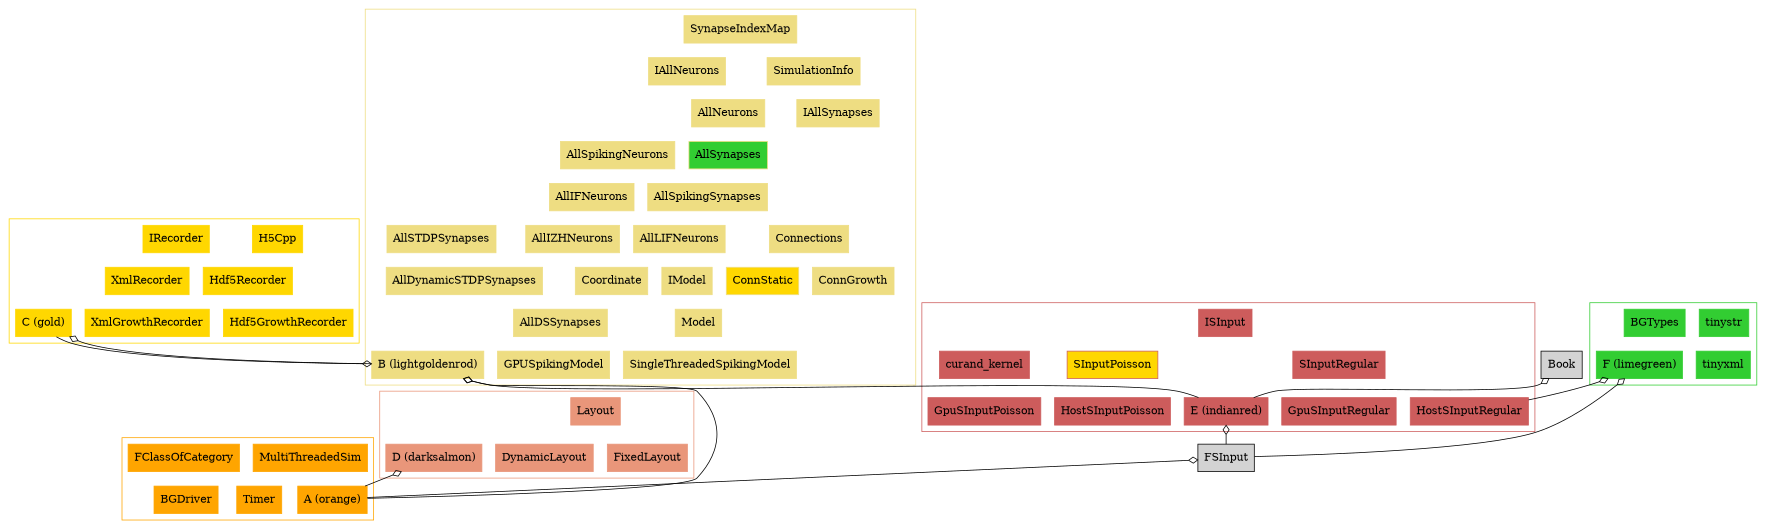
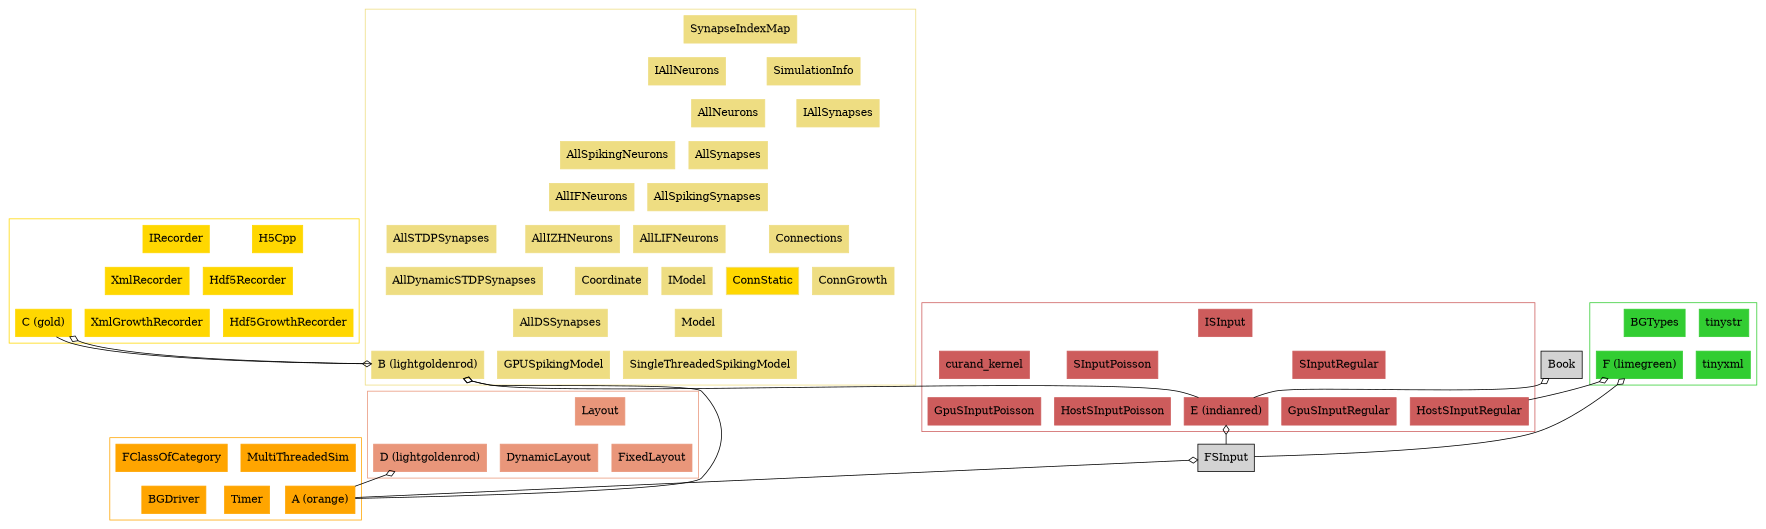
node "AllSynapses": fillcolor limegreen -> lightgoldenrod
node "SInputPoisson": fillcolor gold -> indianred
node "D (darksalmon)": label "D (darksalmon)" -> "D (lightgoldenrod)"
